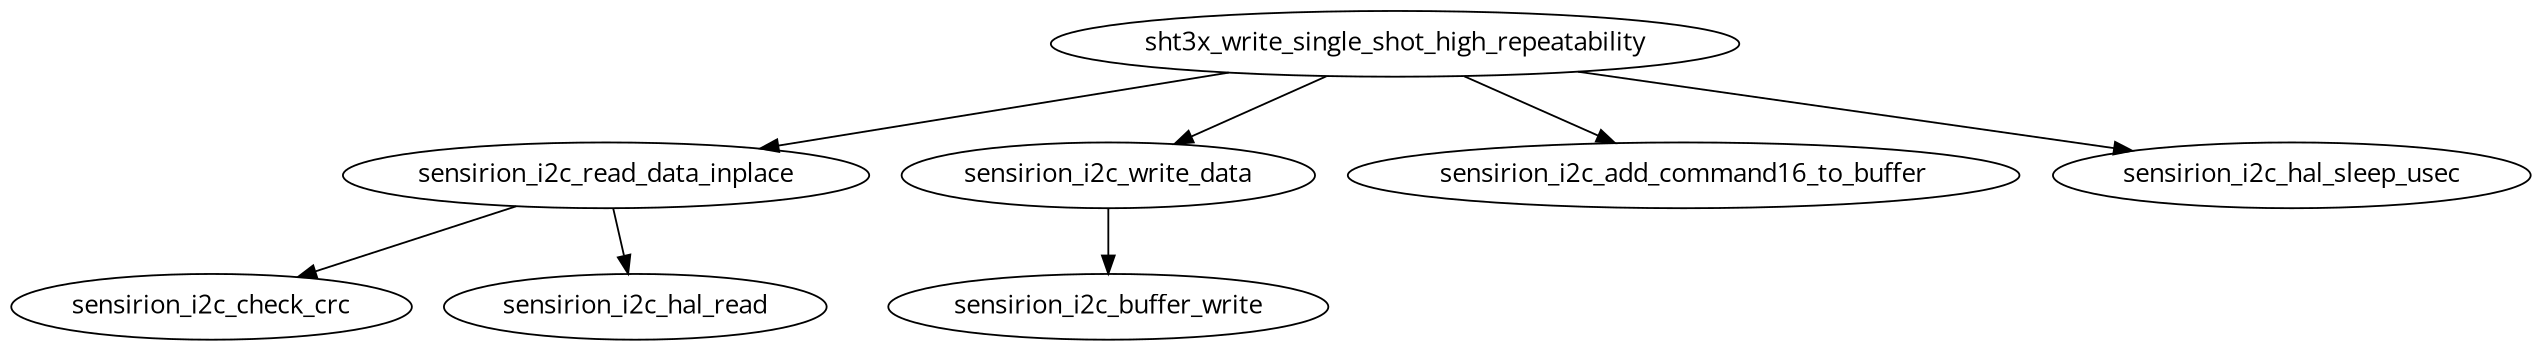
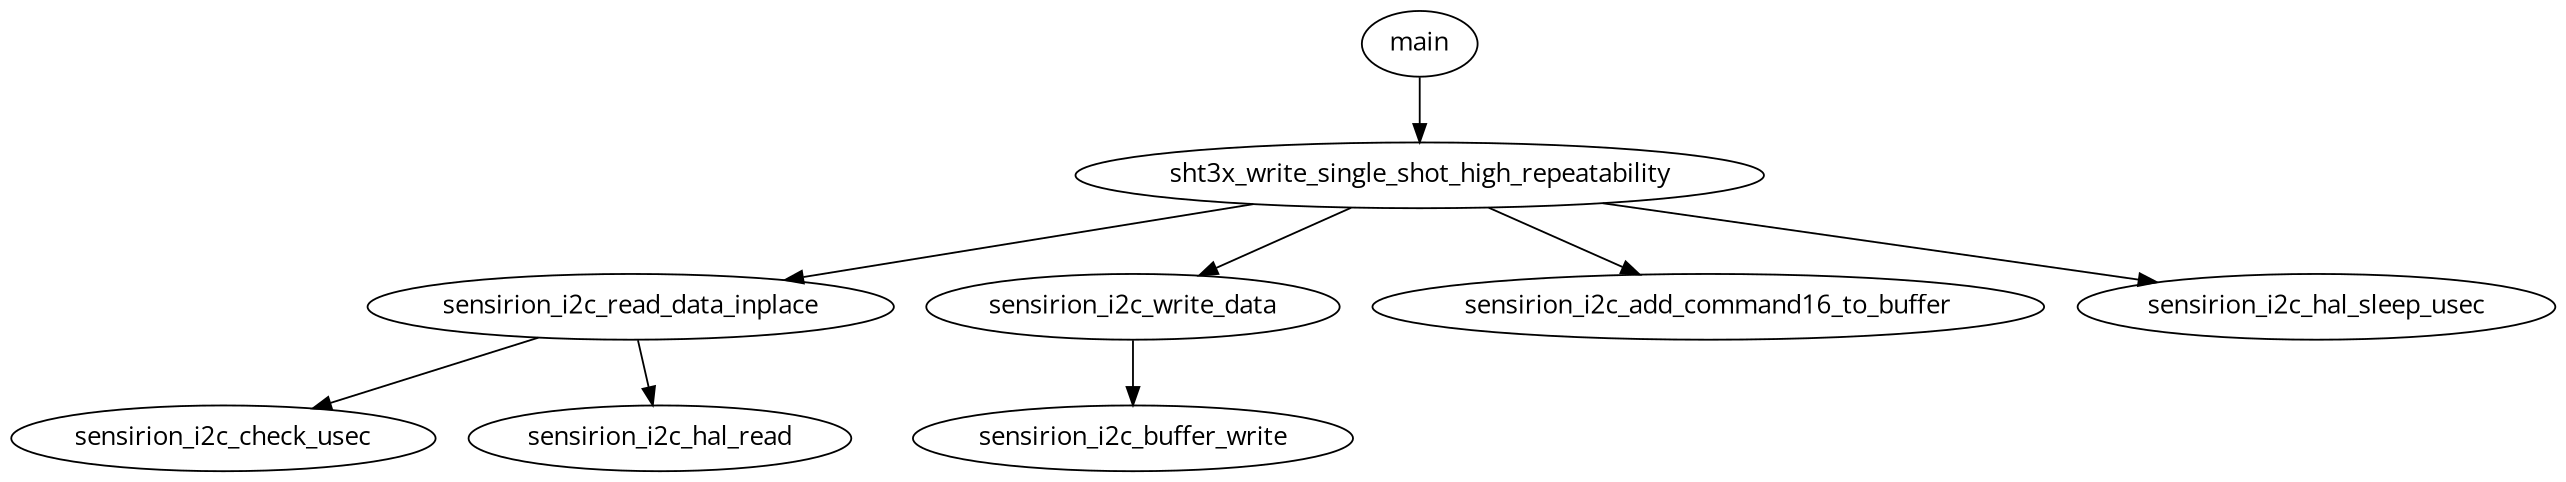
node "main": added
node "sensirion_i2c_check_crc": label "sensirion_i2c_check_crc" -> "sensirion_i2c_check_usec"
